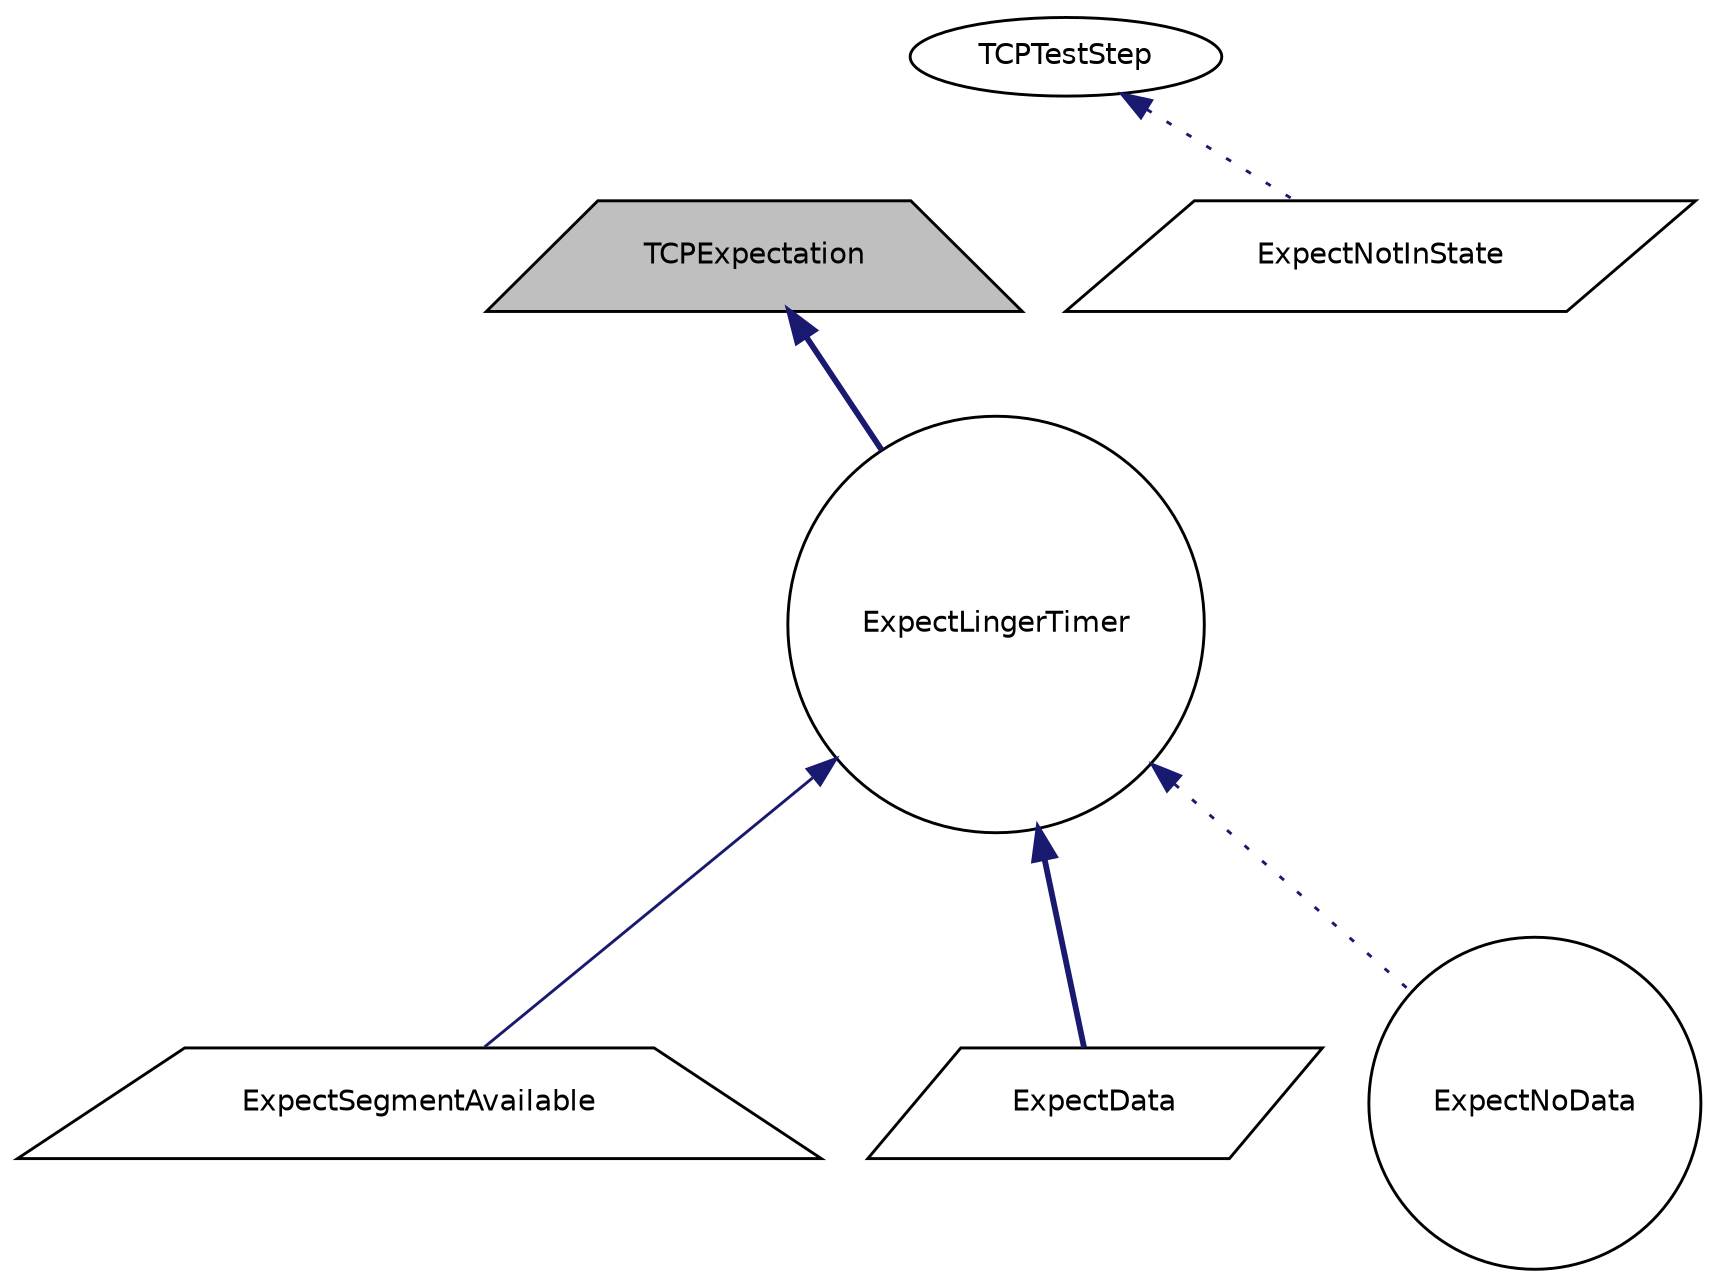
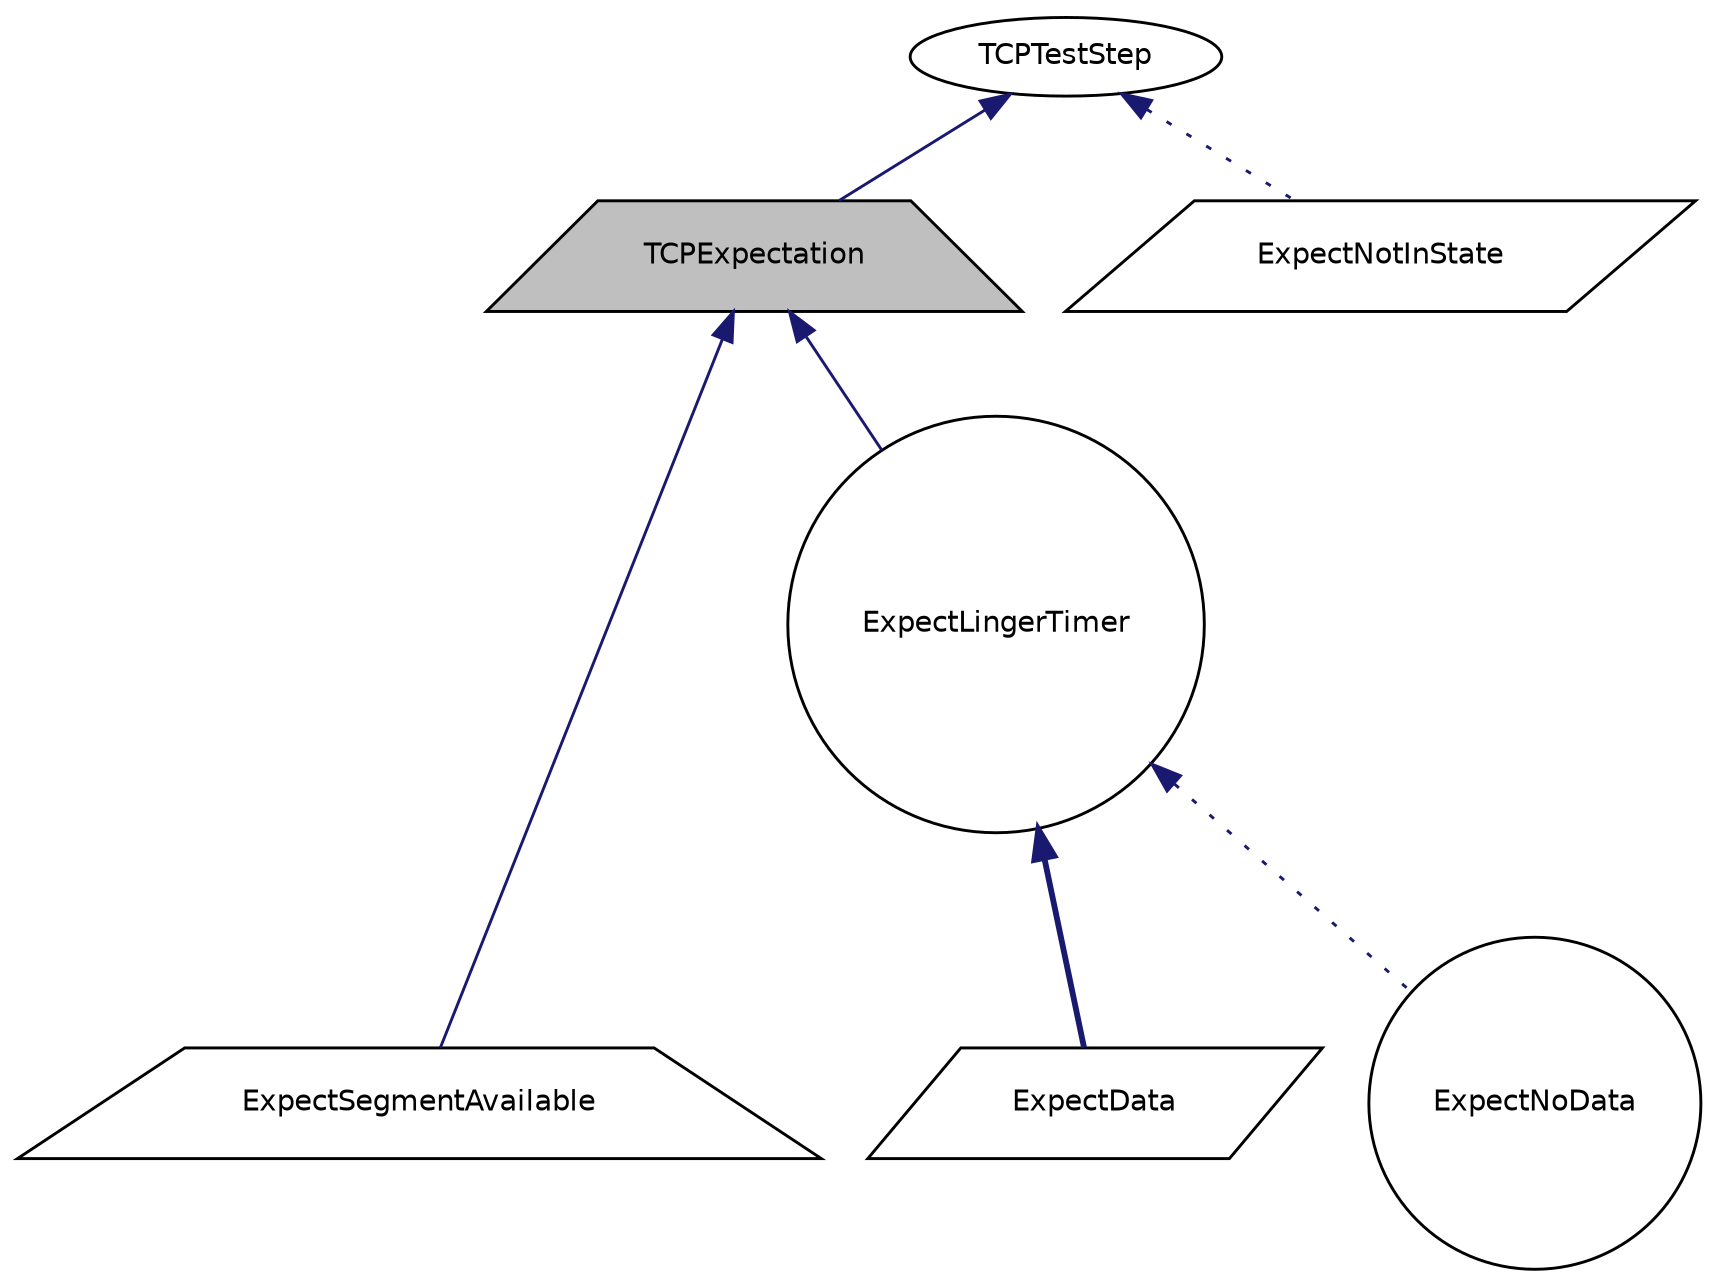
edge "TCPExpectation" -> "TCPTestStep": added
edge "ExpectLingerTimer" -> "TCPExpectation": style bold -> solid
edge "ExpectSegmentAvailable" -> "ExpectLingerTimer": now "ExpectSegmentAvailable" -> "TCPExpectation"
